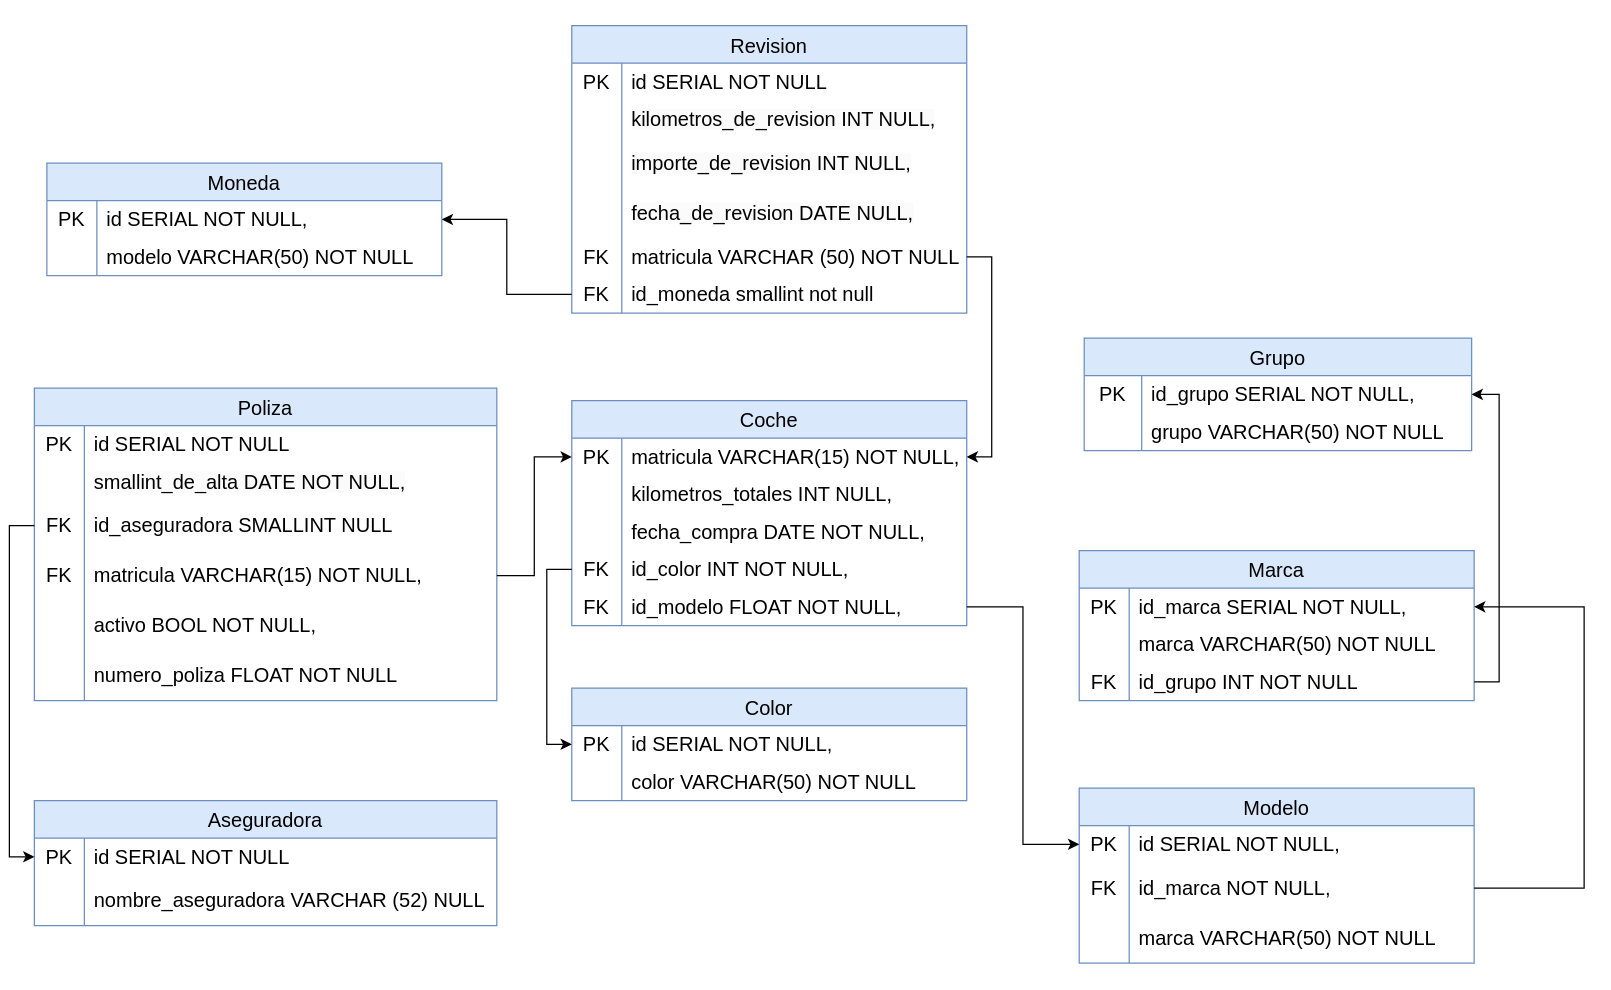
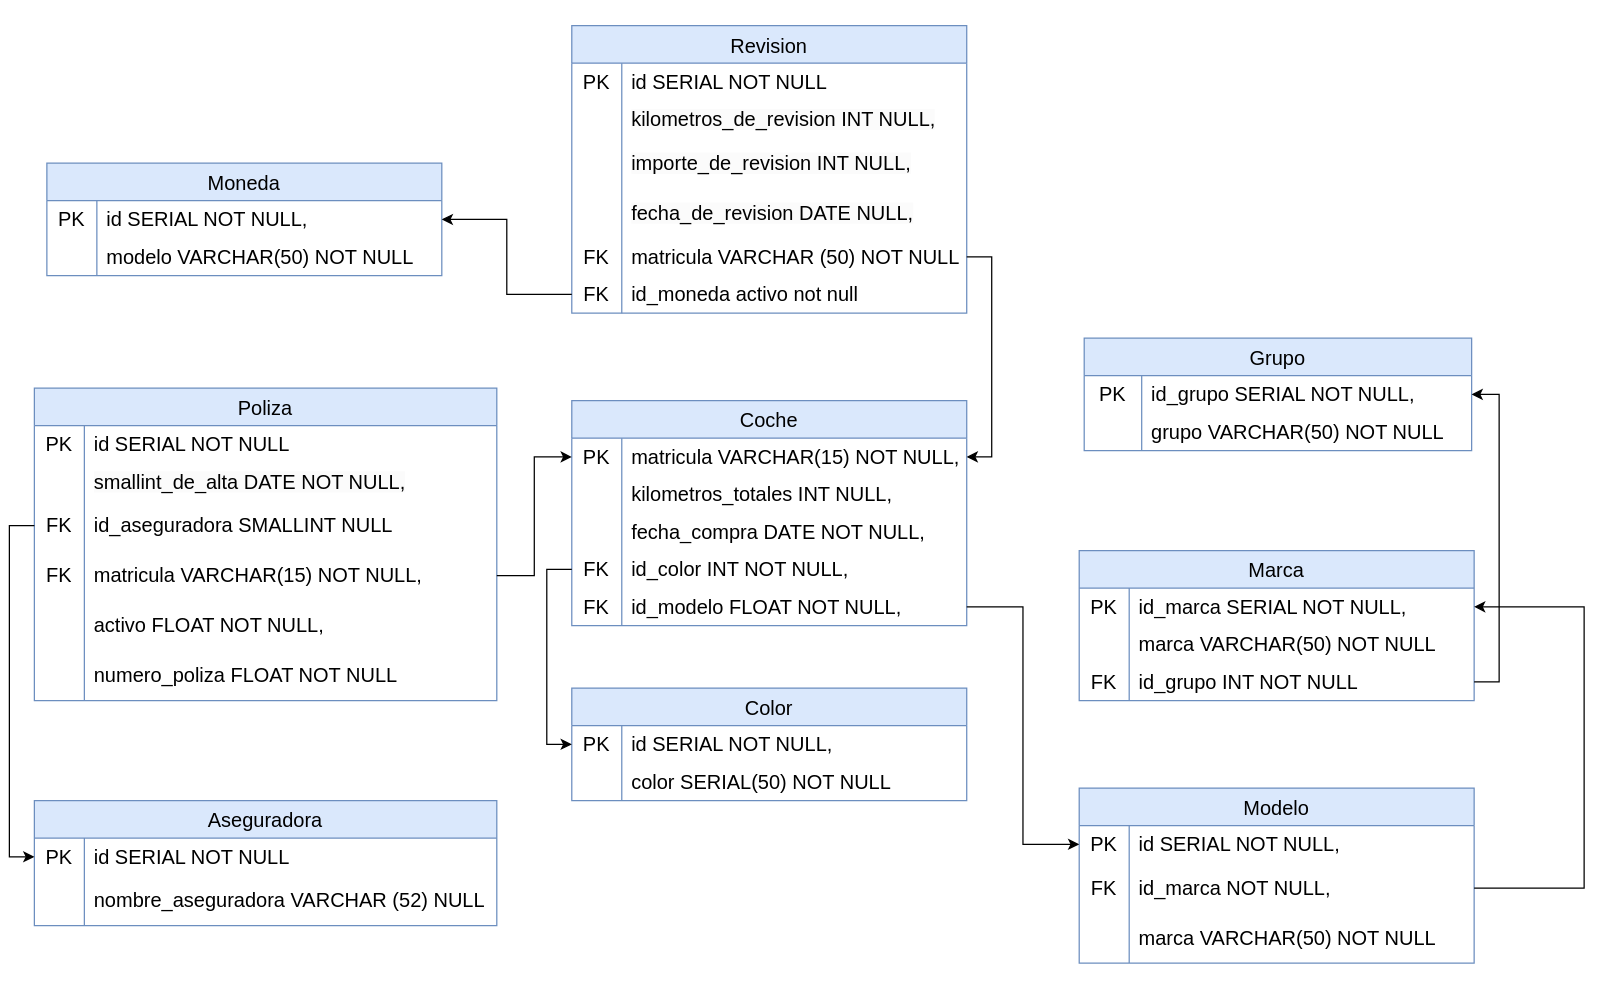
node "id_moneda smallint not null": label "id_moneda smallint not null" -> "id_moneda activo not null"
node "activo BOOL NOT NULL,": label "activo BOOL NOT NULL," -> "activo FLOAT NOT NULL,"
node "color VARCHAR(50) NOT NULL": label "color VARCHAR(50) NOT NULL" -> "color SERIAL(50) NOT NULL"
